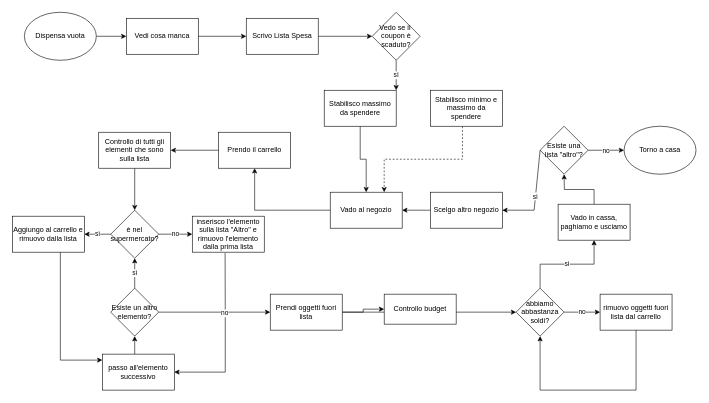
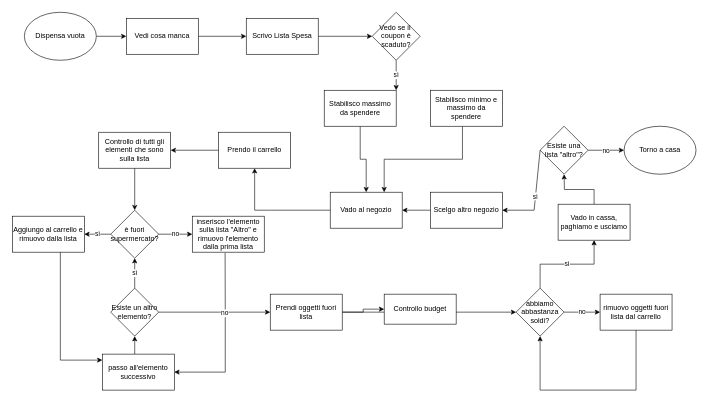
edge "Stabilisco minimo e massimo da spendere" -> "Vado al negozio": style dashed -> solid
node "è nel supermercato?": label "è nel supermercato?" -> "è fuori supermercato?"
